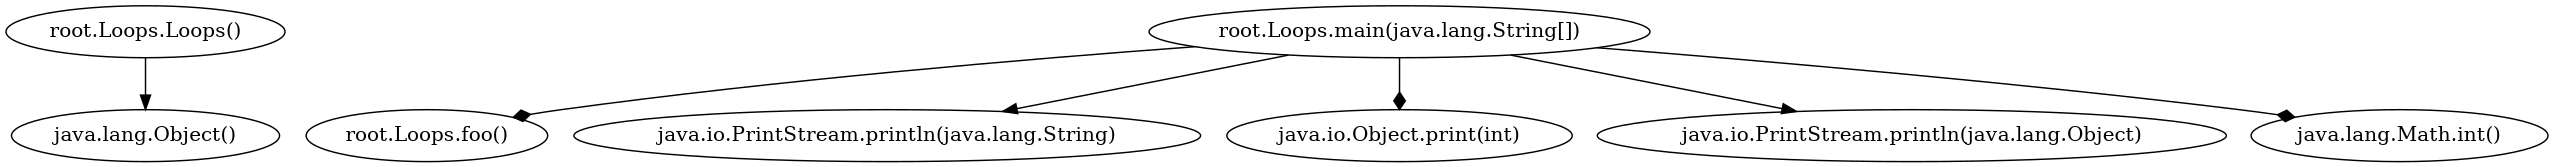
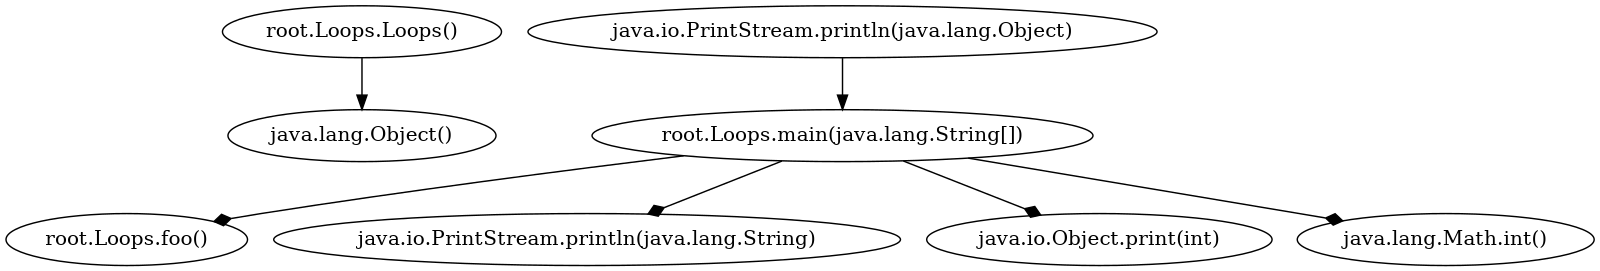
edge "root.Loops.main(java.lang.String[])" -> "java.io.PrintStream.println(java.lang.String)": arrowhead normal -> diamond
edge "root.Loops.main(java.lang.String[])" -> "java.io.PrintStream.println(java.lang.Object)": reversed
